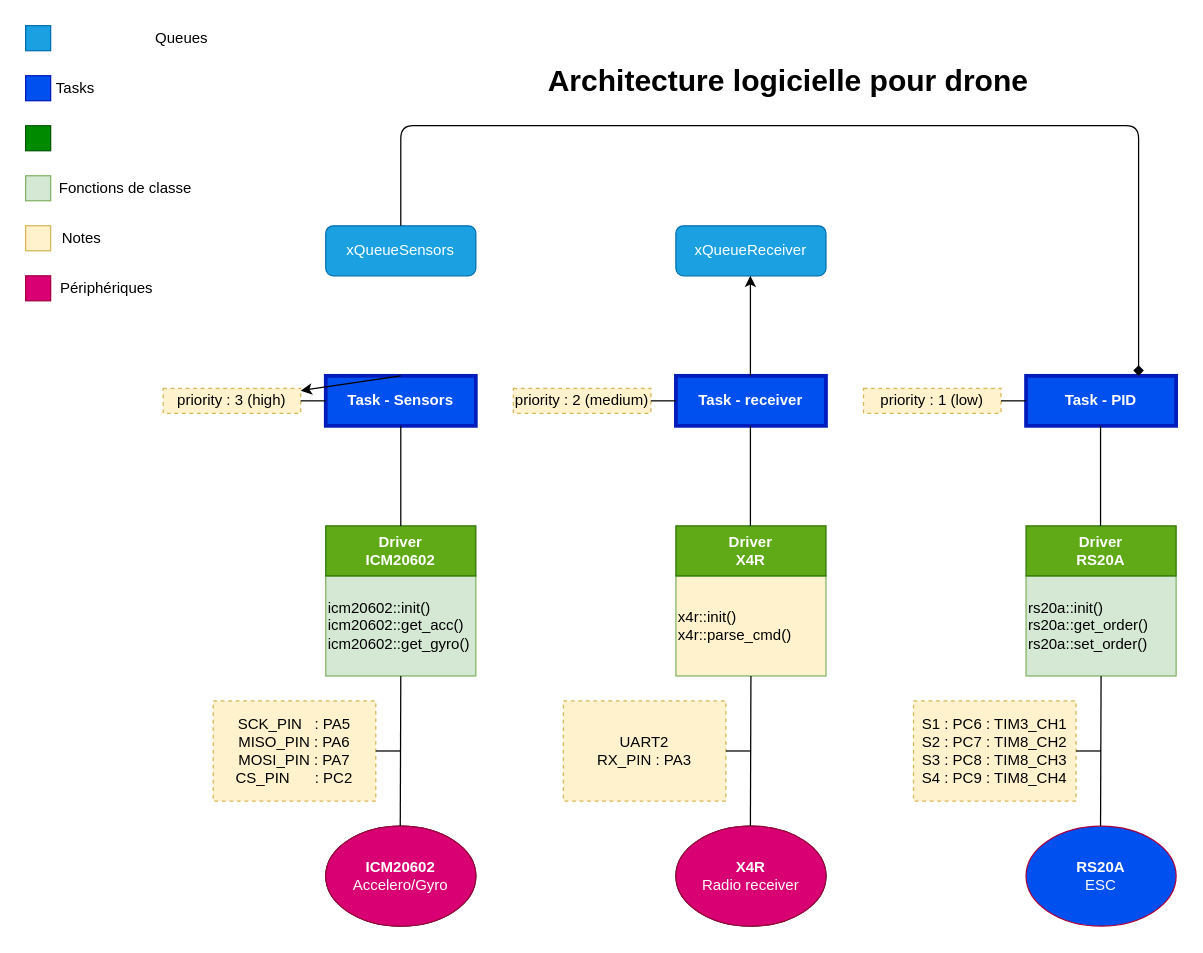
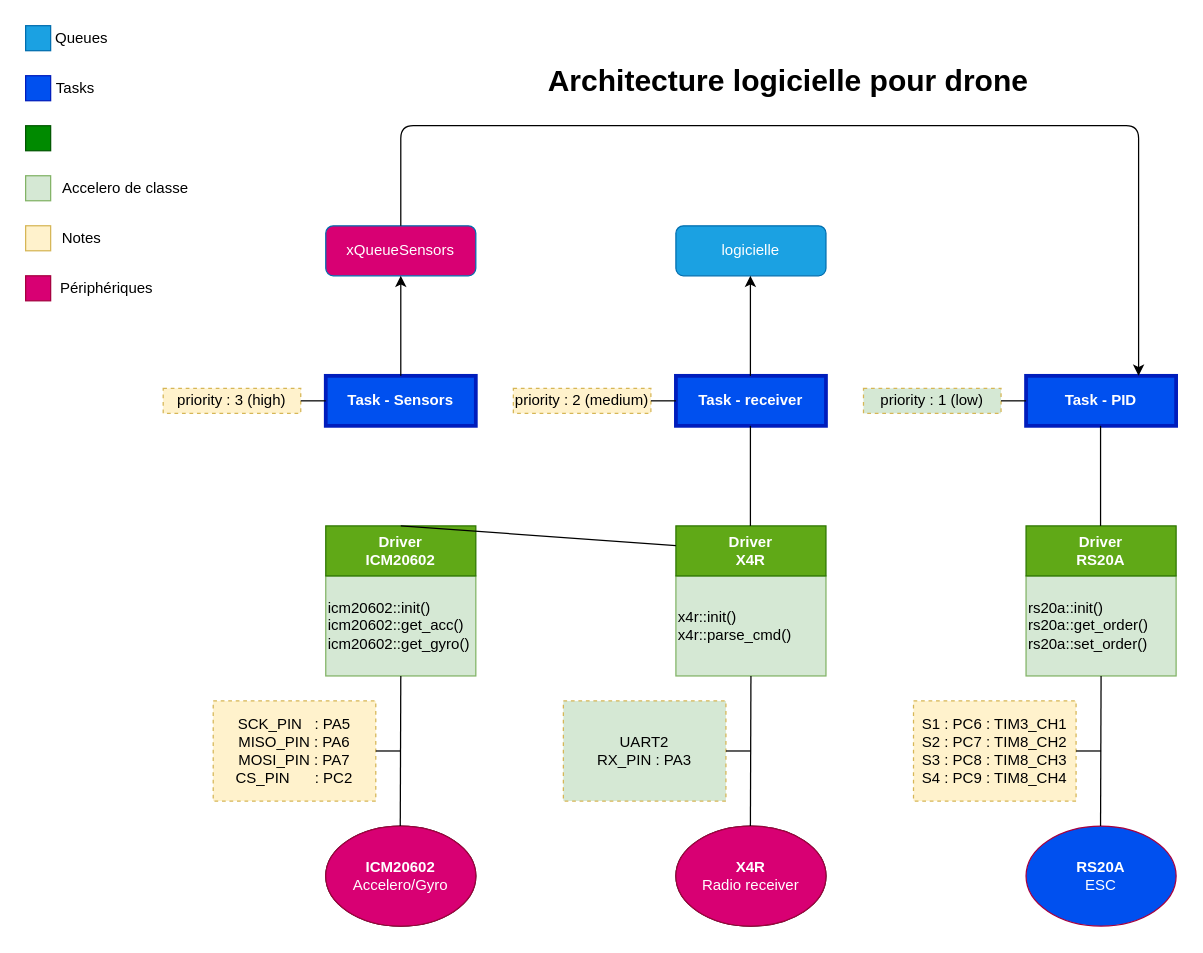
node "Queues": moved (182, 38) -> (82, 38)
node "Fonctions de classe": label "Fonctions de classe" -> "Accelero de classe"
node "xQueueSensors": fillcolor #1ba1e2 -> #d80073
node "xQueueReceiver": label "xQueueReceiver" -> "logicielle"
edge "xQueueSensors" -> "Task - PID": arrowhead diamond -> classic
edge "Task - Sensors" -> "priority : 3 (high)": now "Task - Sensors" -> "xQueueSensors"
node "priority : 1 (low)": fillcolor #fff2cc -> #d5e8d4
edge "Task - Sensors" -- "Driver ICM20602": now "Driver X4R" -- "Driver ICM20602"
node "x4r::init() x4r::parse_cmd()": fillcolor #fff2cc -> #d5e8d4
node "UART2 RX_PIN : PA3": fillcolor #fff2cc -> #d5e8d4
